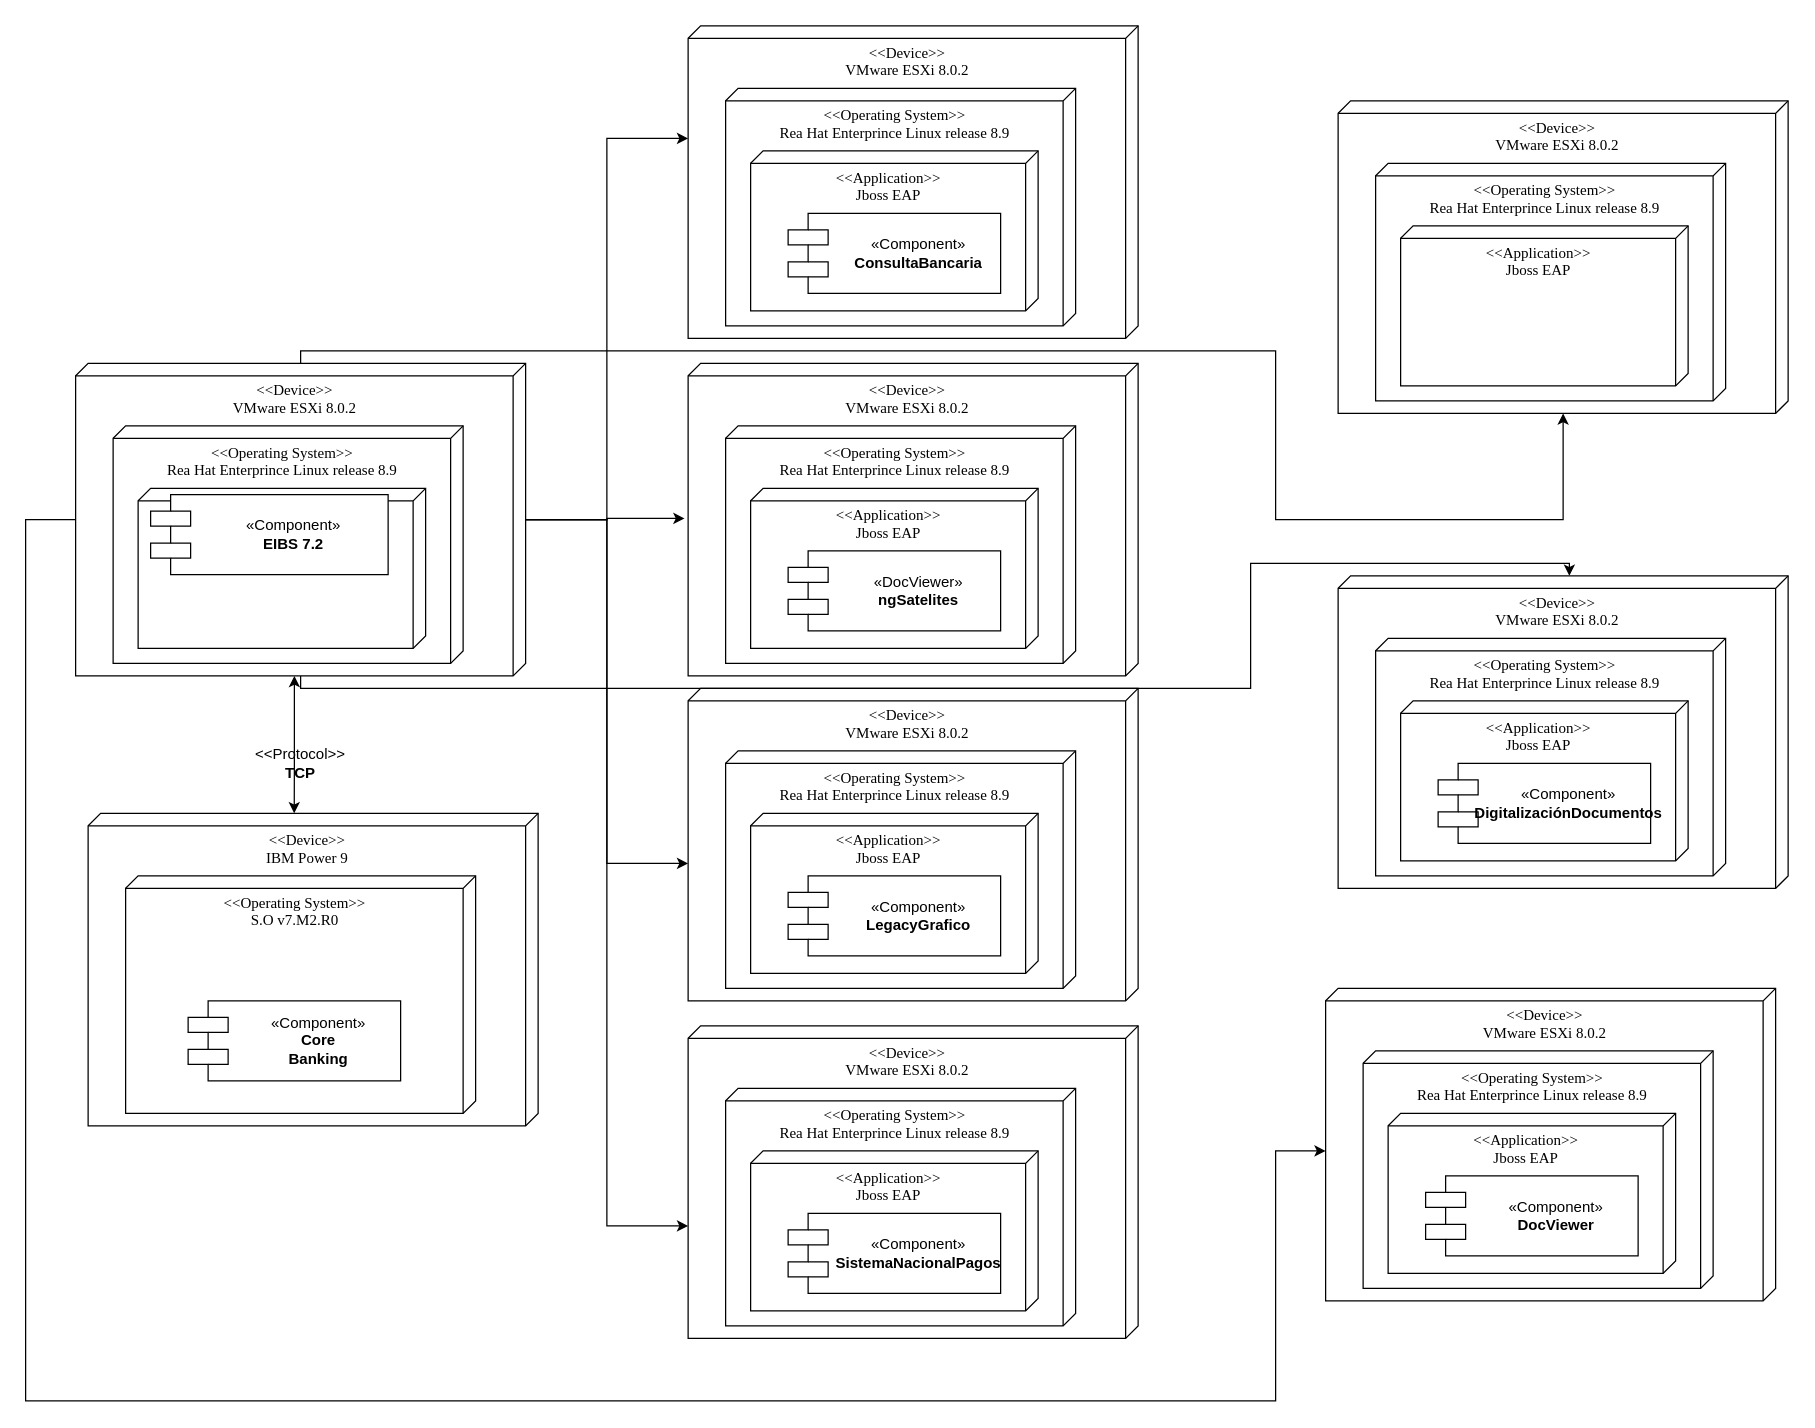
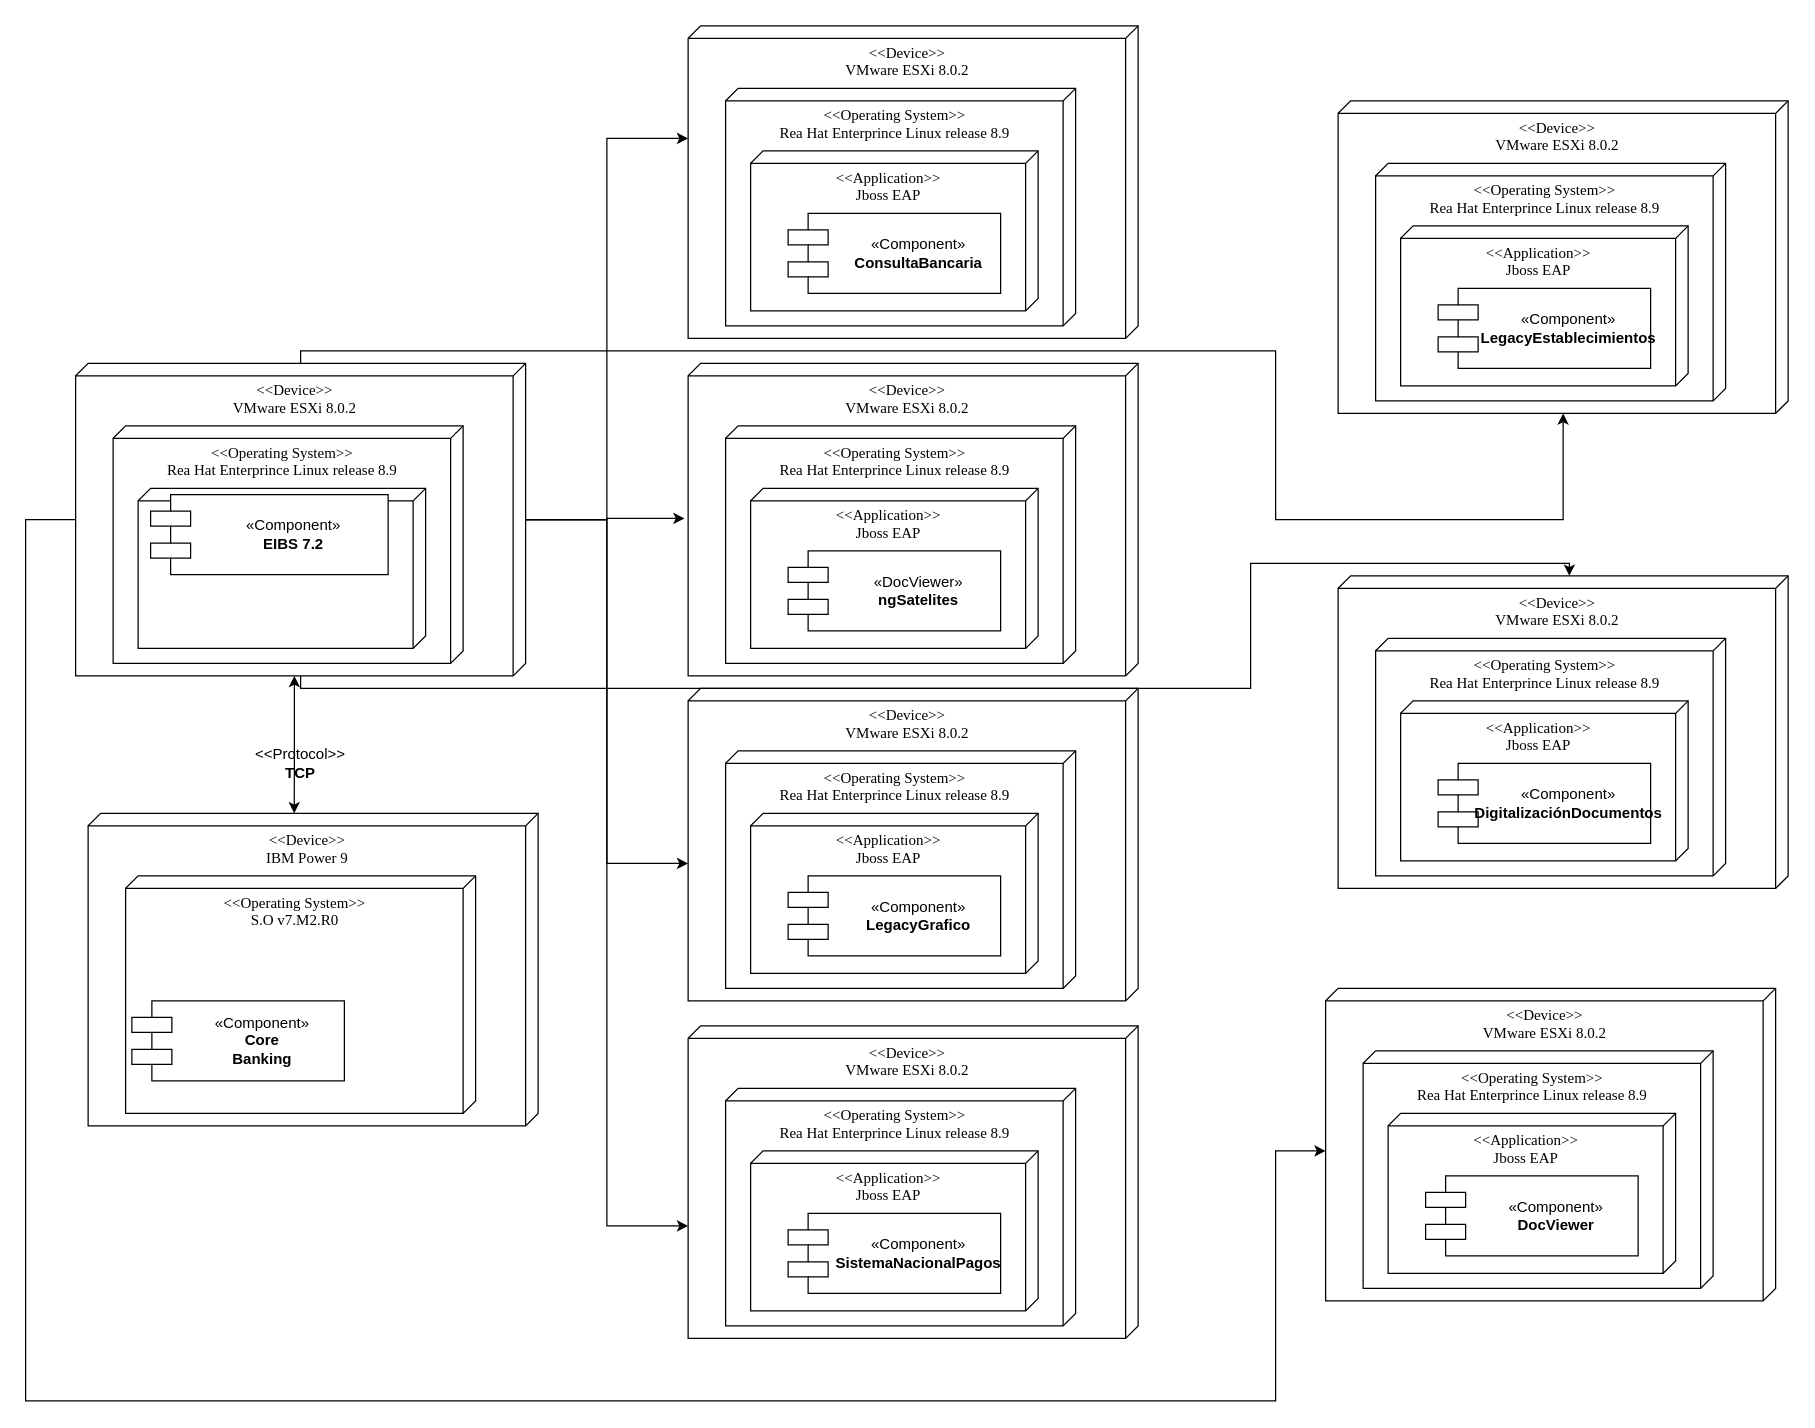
node "«Component» LegacyEstablecimientos": added
node "«Component» Core Banking": moved (294, 1041) -> (238, 1041)
